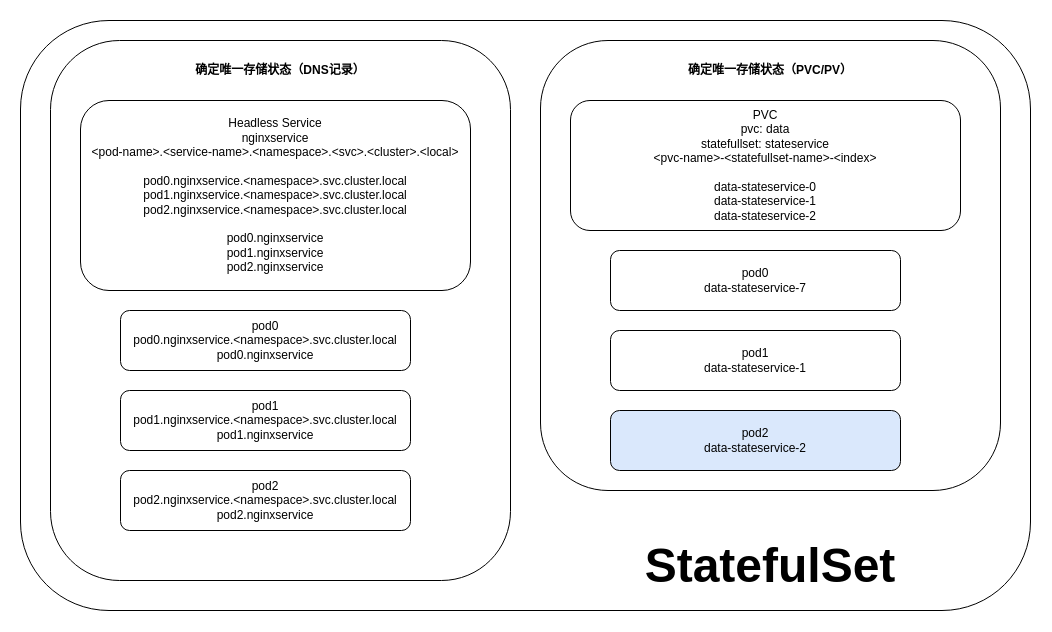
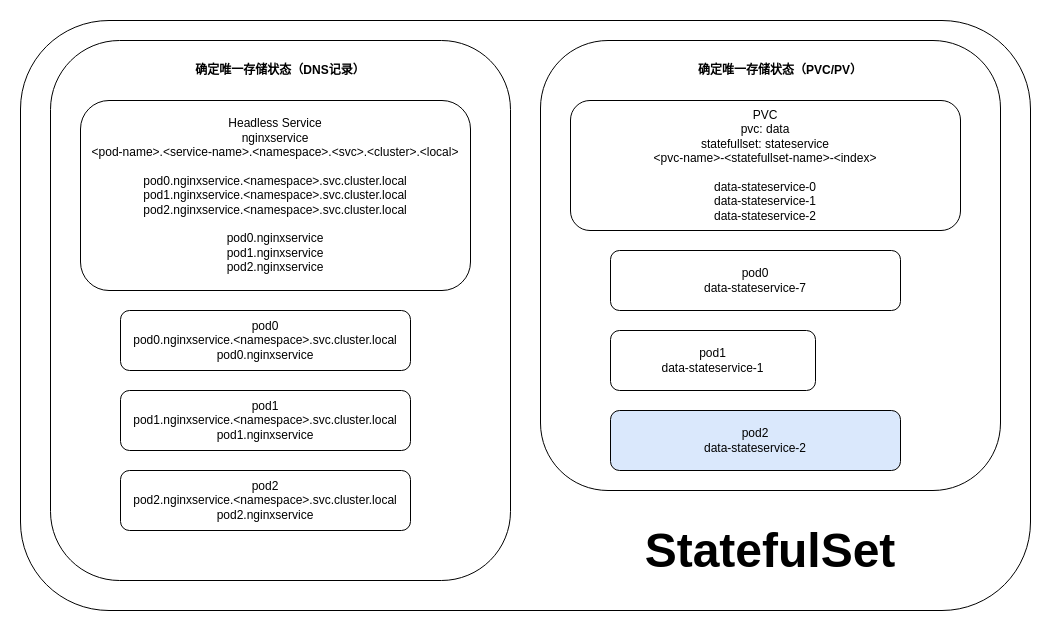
node "确定唯一存储状态（PVC/PV）": moved (771, 71) -> (781, 71)
node "pod1 data-stateservice-1": size 290x60 -> 205x60
node "StatefulSet": moved (771, 566) -> (771, 551)
